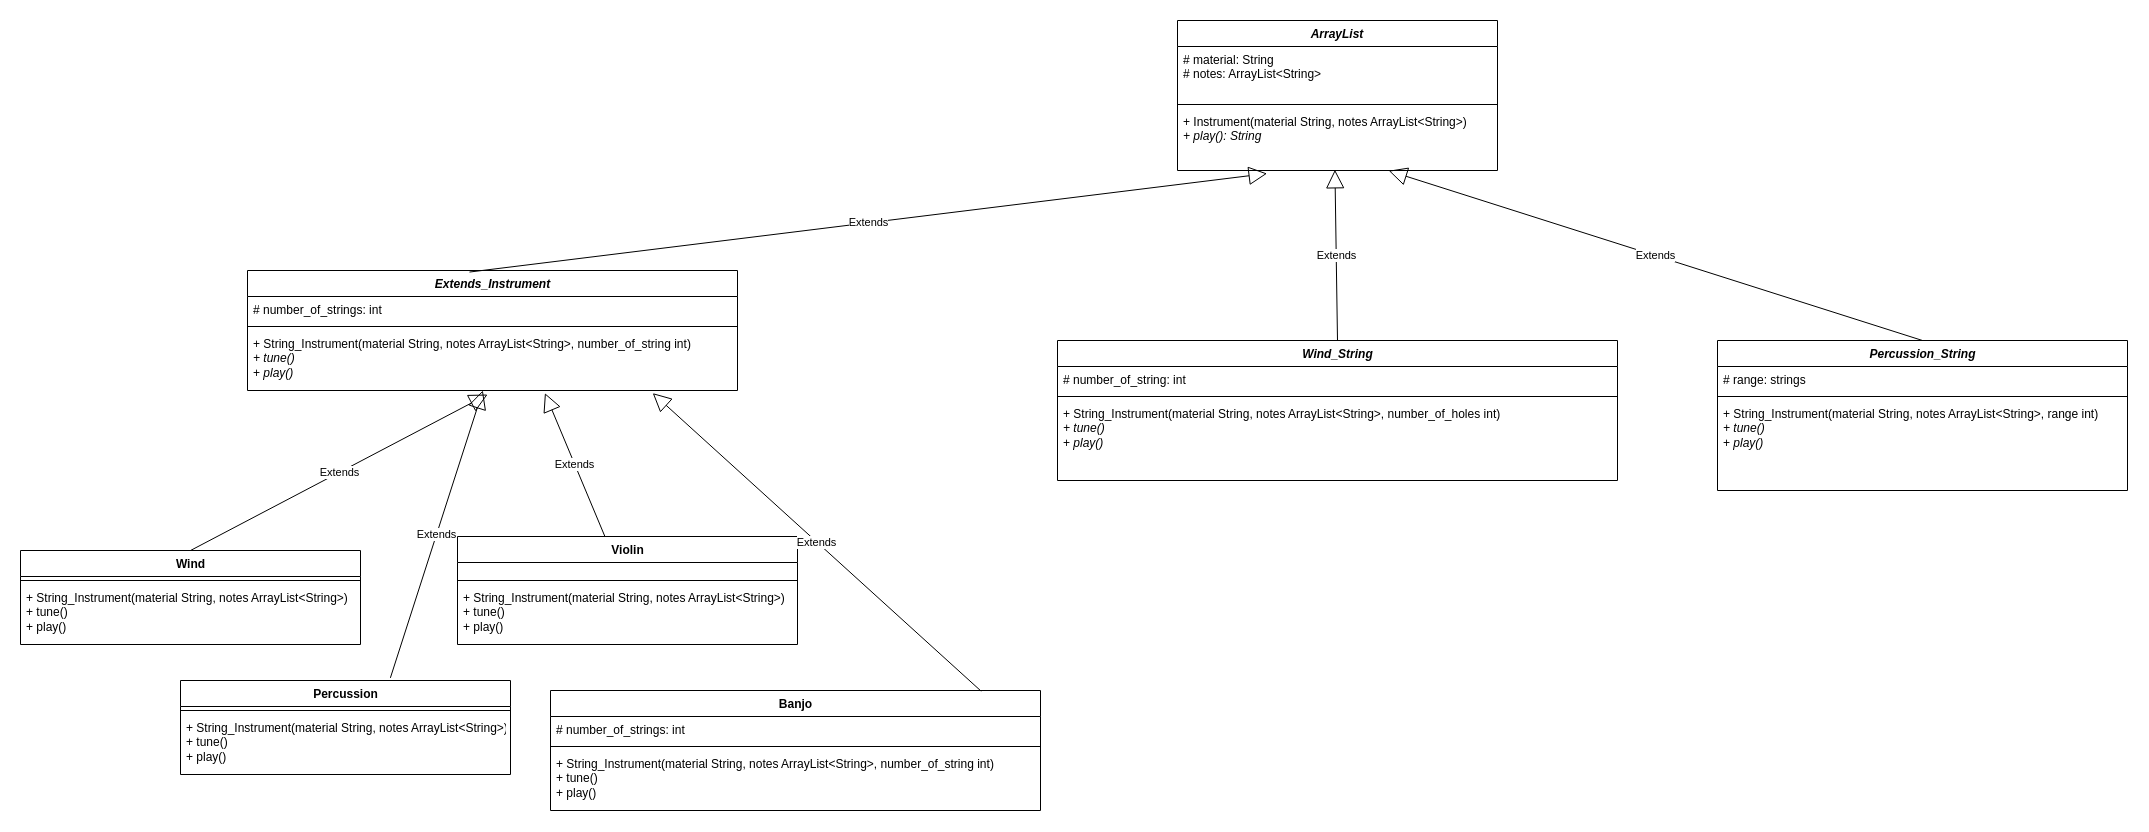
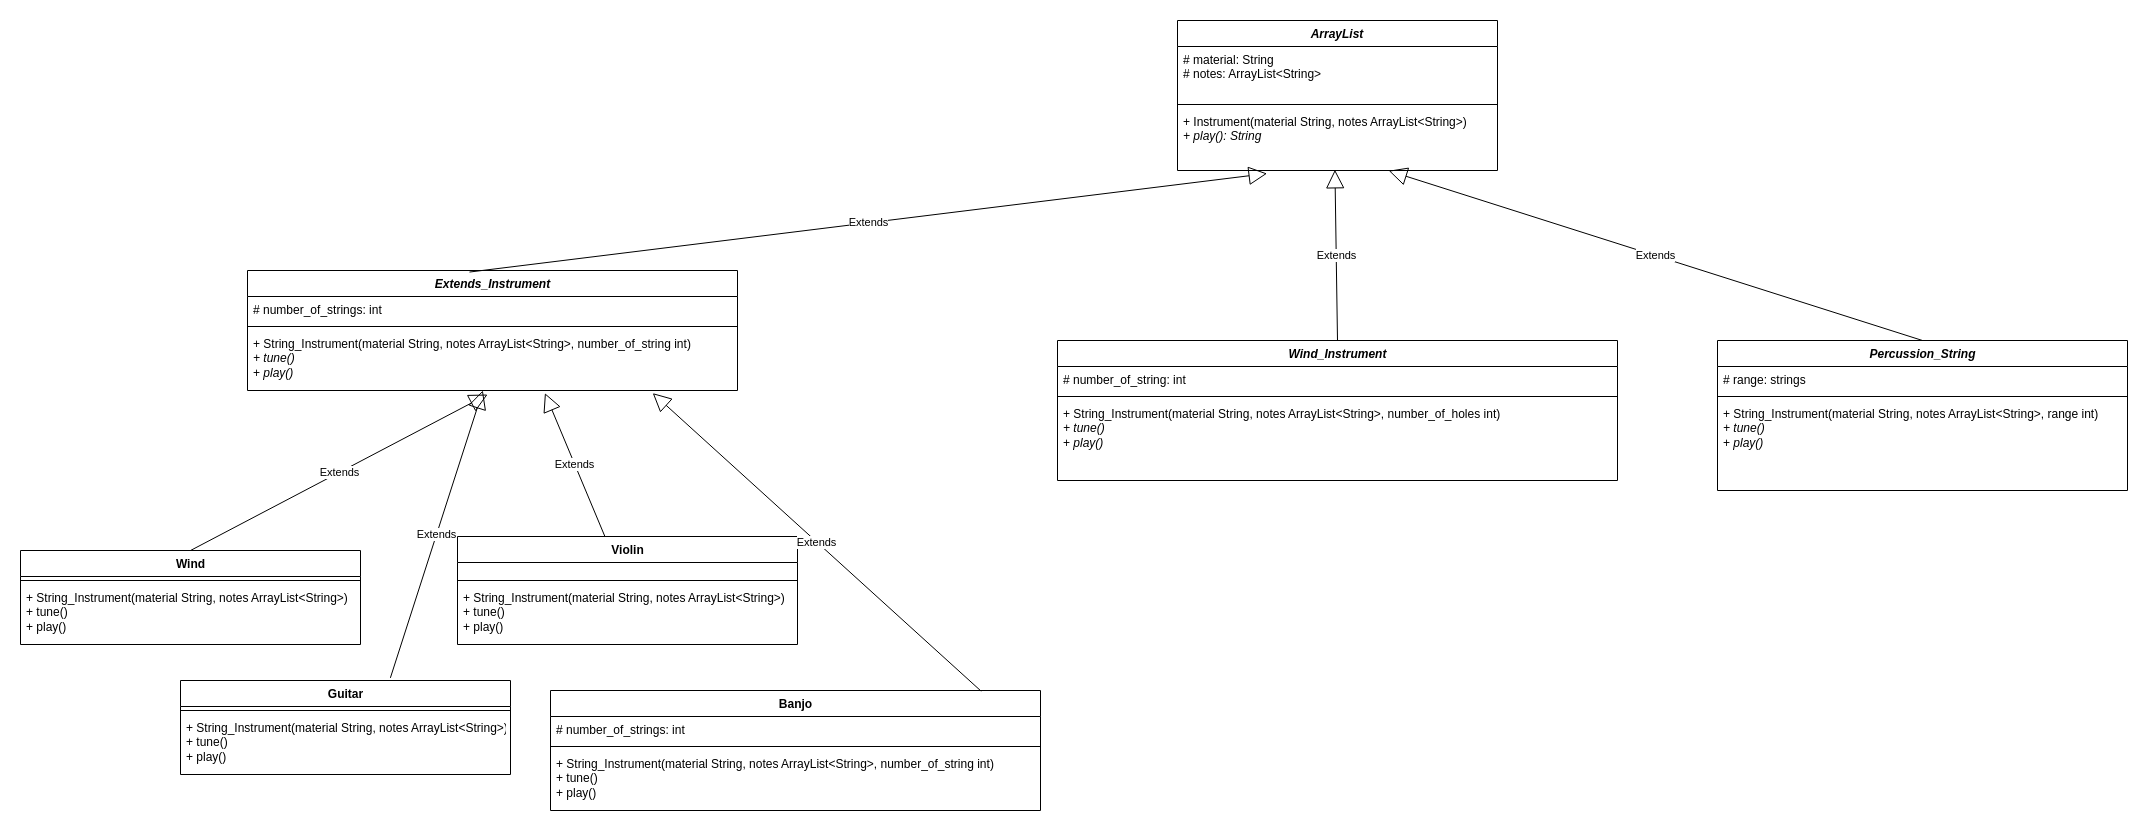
node "Wind_String": label "Wind_String" -> "Wind_Instrument"
node "Percussion": label "Percussion" -> "Guitar"
